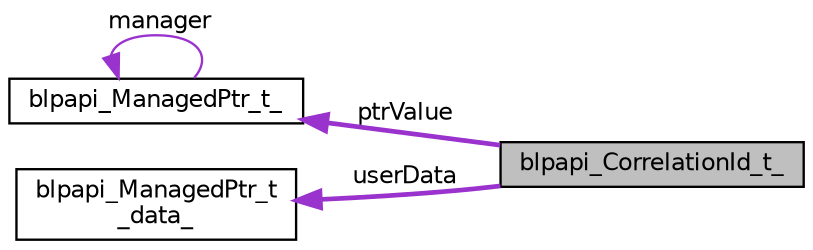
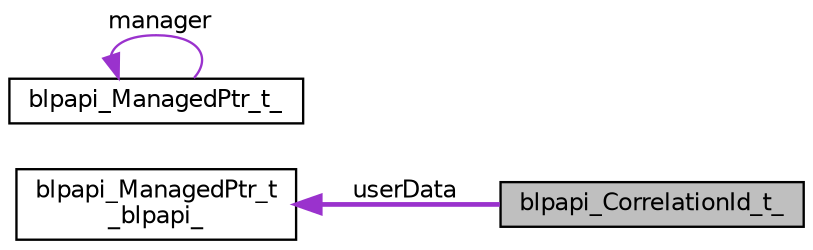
edge "blpapi_CorrelationId_t_" -> "blpapi_ManagedPtr_t_": removed, label "ptrValue"
node "blpapi_ManagedPtr_t _data_": label "blpapi_ManagedPtr_t _data_" -> "blpapi_ManagedPtr_t _blpapi_"
